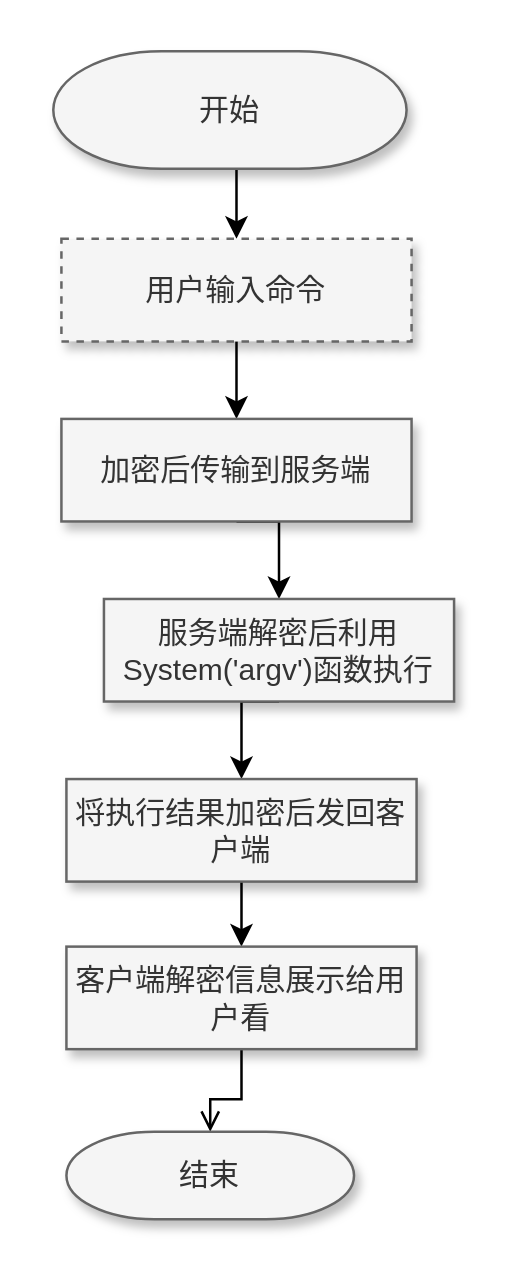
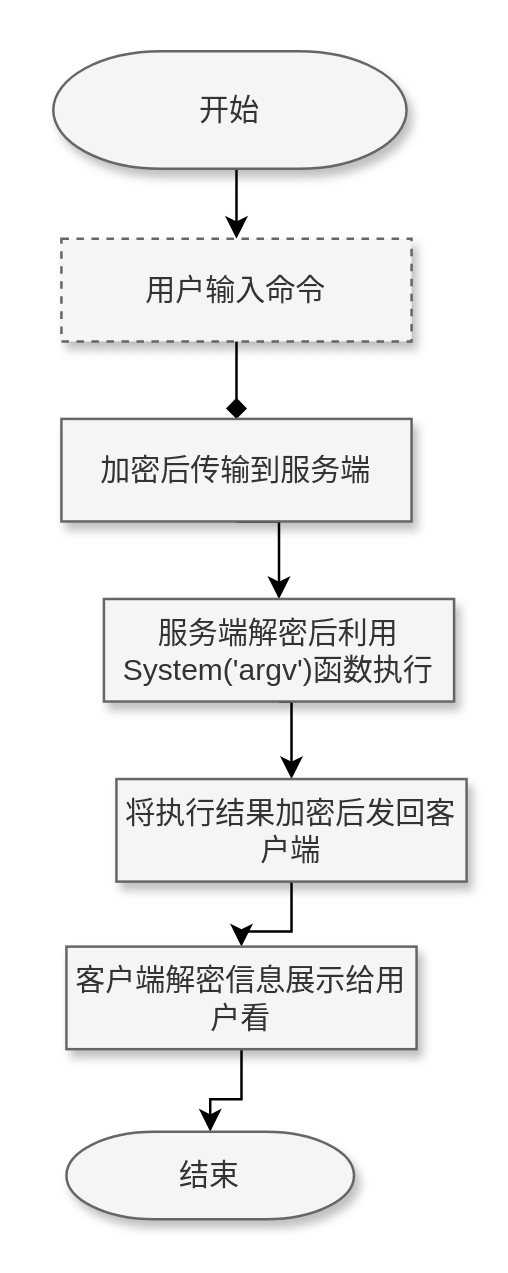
edge "用户输入命令" -> "加密后传输到服务端": arrowhead classic -> diamond
node "将执行结果加密后发回客户端": moved (241, 830) -> (291, 830)
edge "客户端解密信息展示给用户看" -> "结束": arrowhead open -> classic
